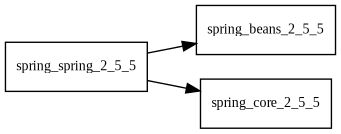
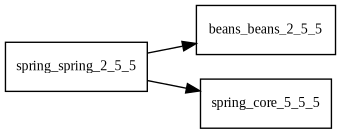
node "spring_beans_2_5_5": label "spring_beans_2_5_5" -> "beans_beans_2_5_5"
node "spring_core_2_5_5": label "spring_core_2_5_5" -> "spring_core_5_5_5"
